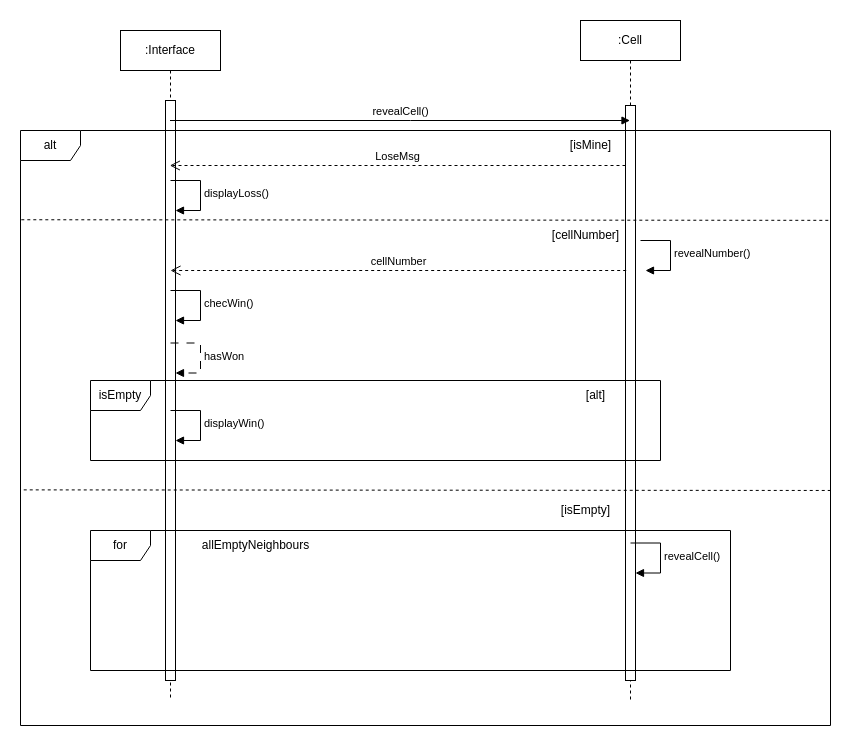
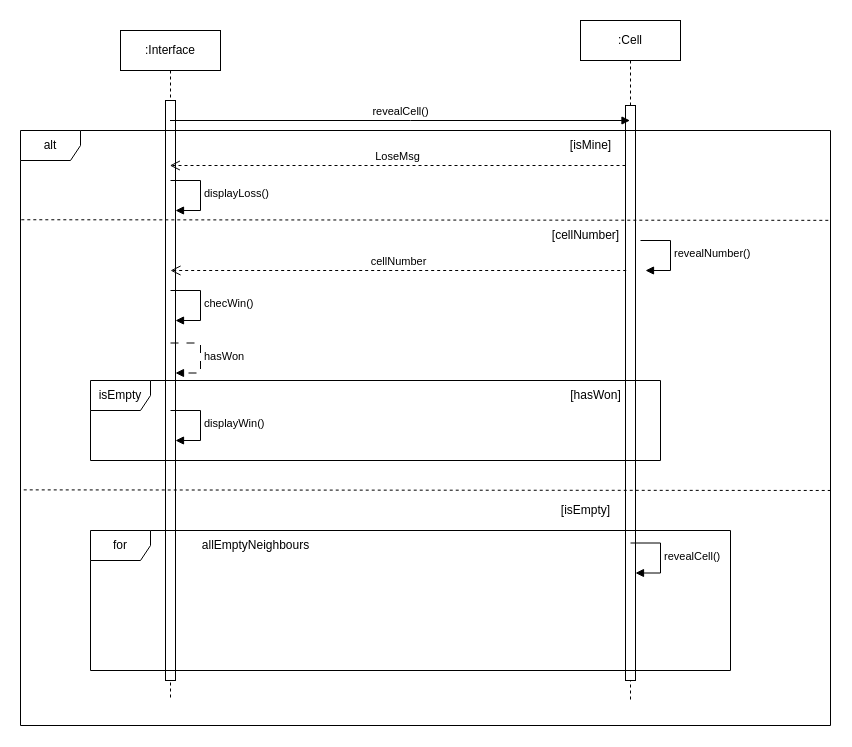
node "[alt]": label "[alt]" -> "[hasWon]"
